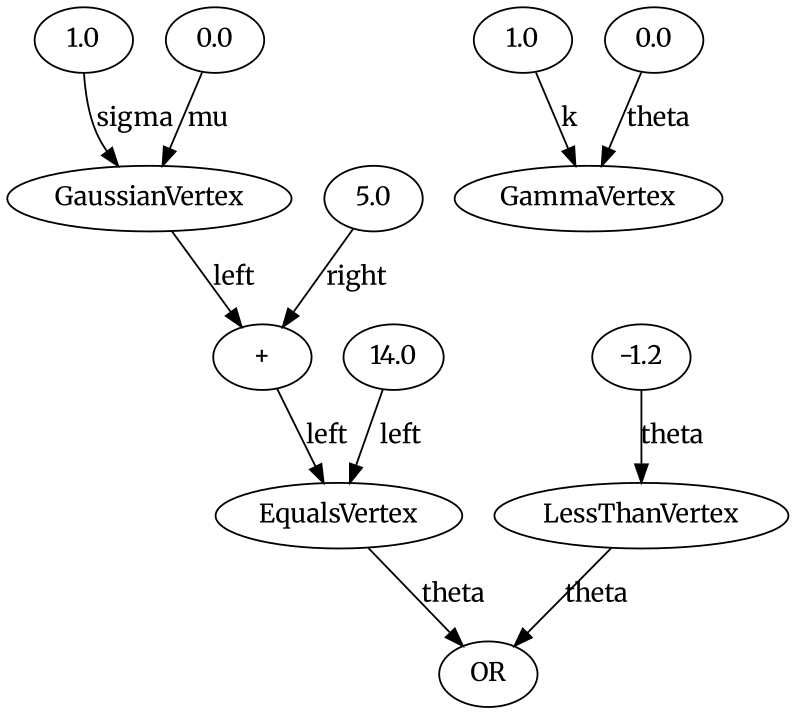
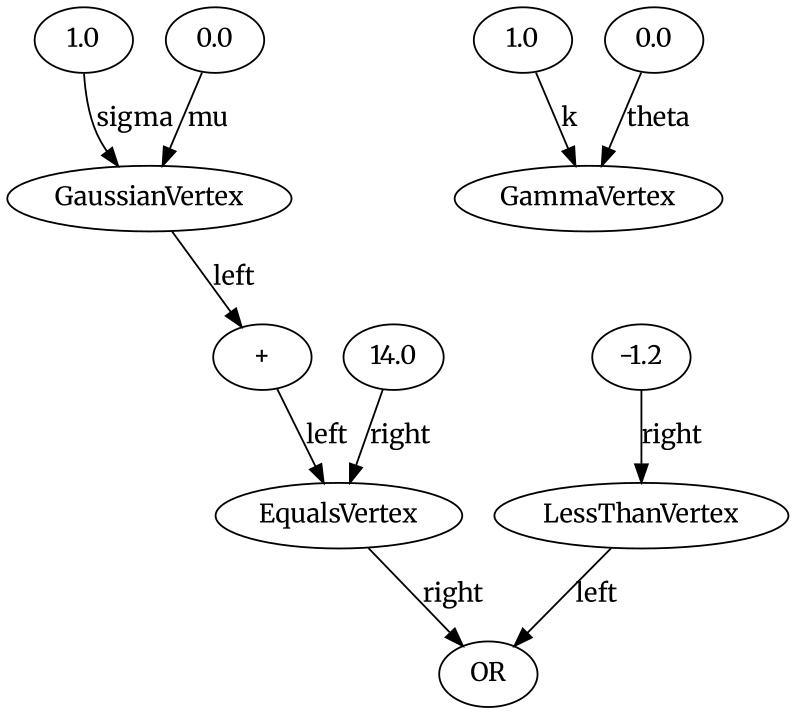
node "5.0": removed
edge "14.0" -> "EqualsVertex": label "left" -> "right"
edge "-1.2" -> "LessThanVertex": label "theta" -> "right"
edge "EqualsVertex" -> "OR": label "theta" -> "right"
edge "LessThanVertex" -> "OR": label "theta" -> "left"
